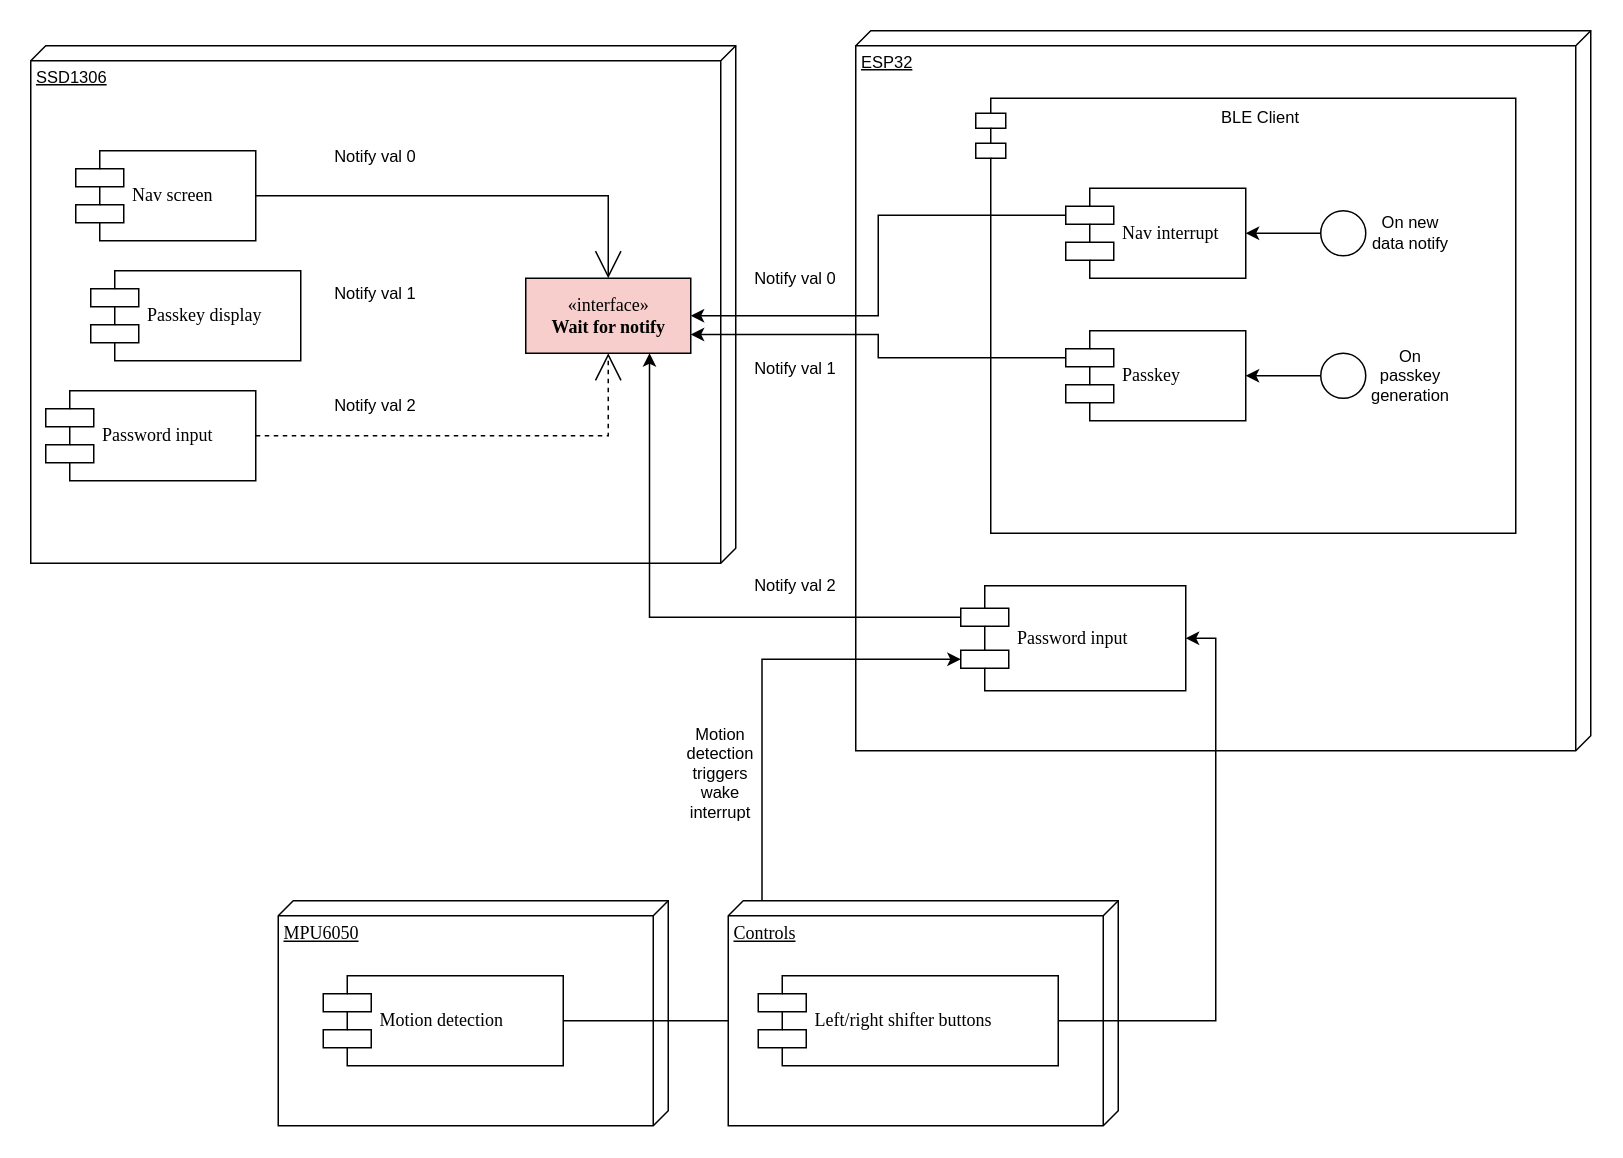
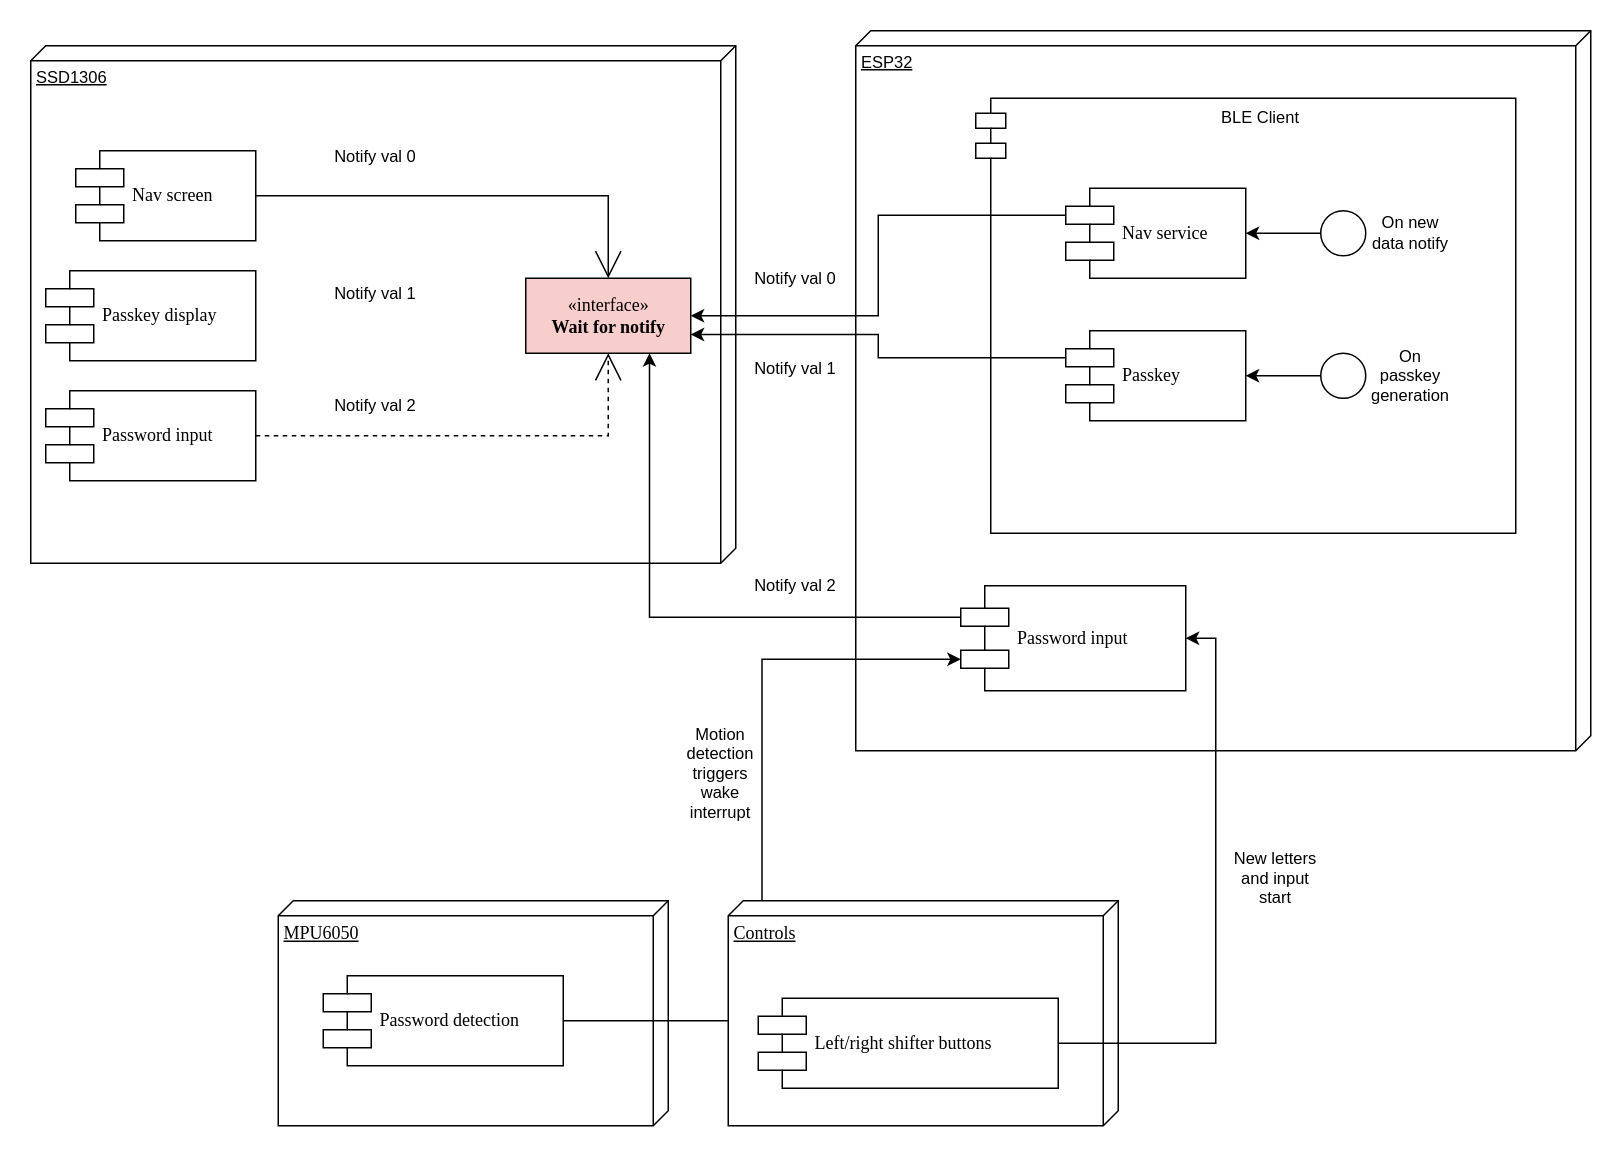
node "Nav interrupt": label "Nav interrupt" -> "Nav service"
node "Passkey display": moved (196, 316) -> (151, 316)
node "New letters and input start": added
node "Motion detection": label "Motion detection" -> "Password detection"
node "Left/right shifter buttons": moved (908, 1021) -> (908, 1043)
